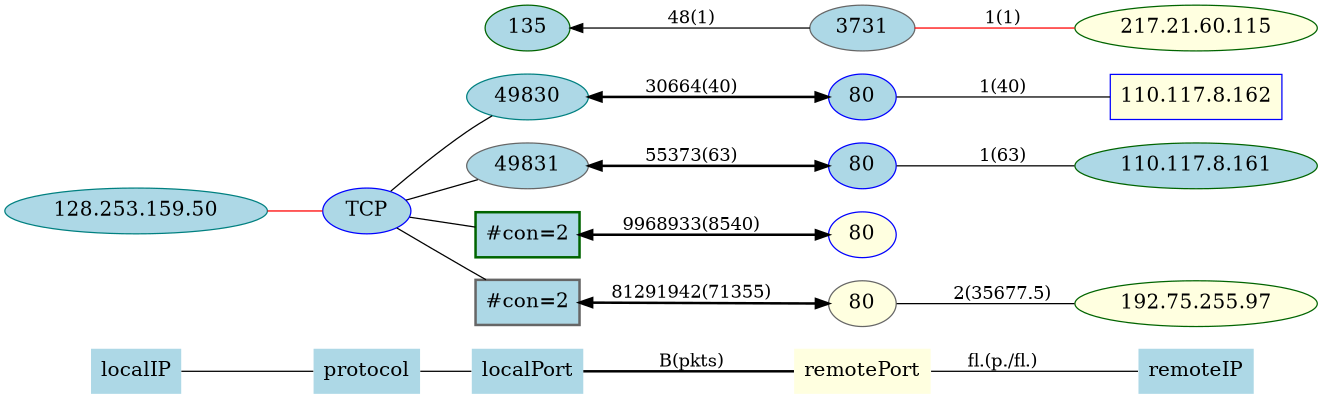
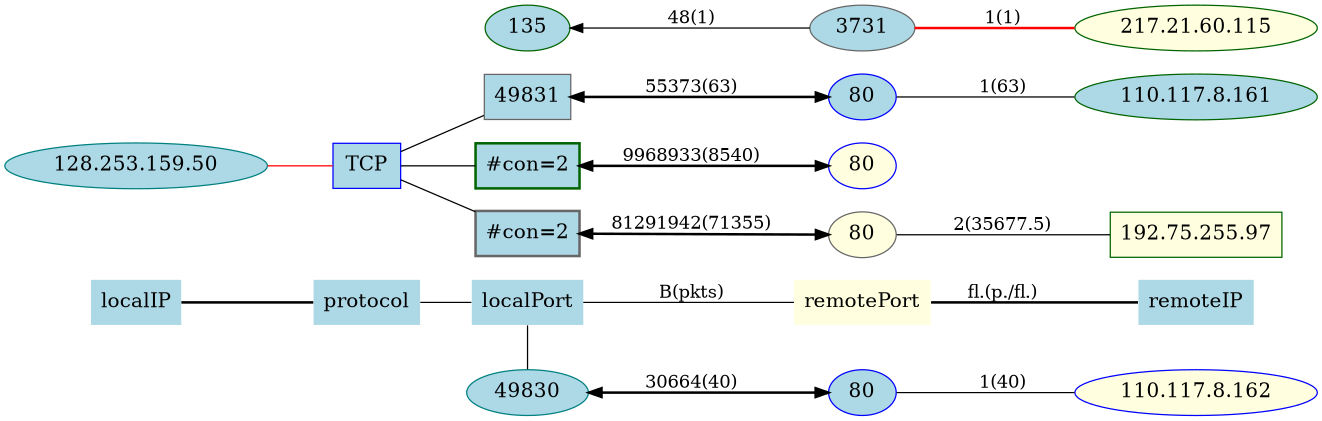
edge "3731" -- "217.21.60.115": style solid -> bold
node "110.117.8.162": shape box -> ellipse
edge "49830" -- "TCP": now "49830" -- "localPort"
node "49831": shape ellipse -> box
node "TCP": shape ellipse -> box
node "192.75.255.97": shape ellipse -> box
edge "localIP" -- "protocol": style solid -> bold
edge "localPort" -- "remotePort": style bold -> solid
edge "remotePort" -- "remoteIP": style solid -> bold
